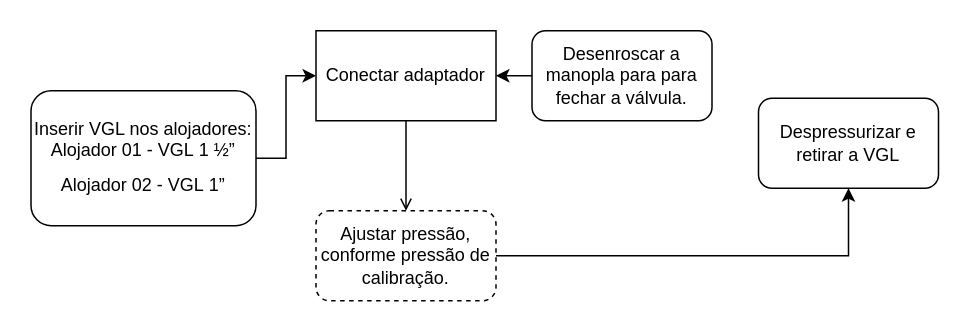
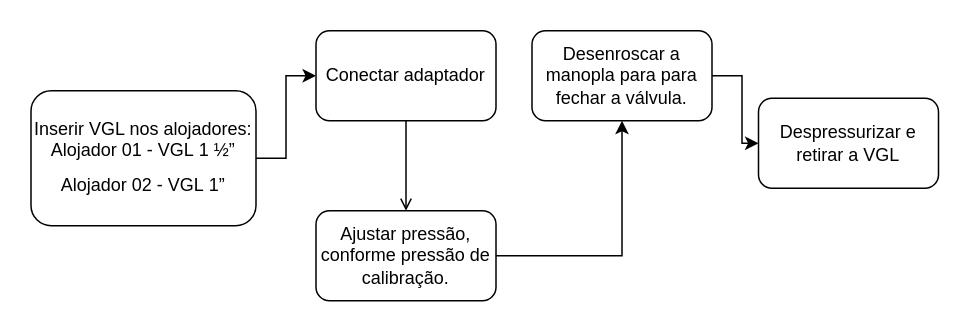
node "Conectar adaptador": shape rectangle -> rounded rectangle
edge "Desenroscar a manopla para para fechar a válvula." -> "Conectar adaptador": now "Desenroscar a manopla para para fechar a válvula." -> "Despressurizar e retirar a VGL"
node "Ajustar pressão, conforme pressão de calibração.": style dashed -> solid
edge "Ajustar pressão, conforme pressão de calibração." -> "Despressurizar e retirar a VGL": now "Ajustar pressão, conforme pressão de calibração." -> "Desenroscar a manopla para para fechar a válvula."
